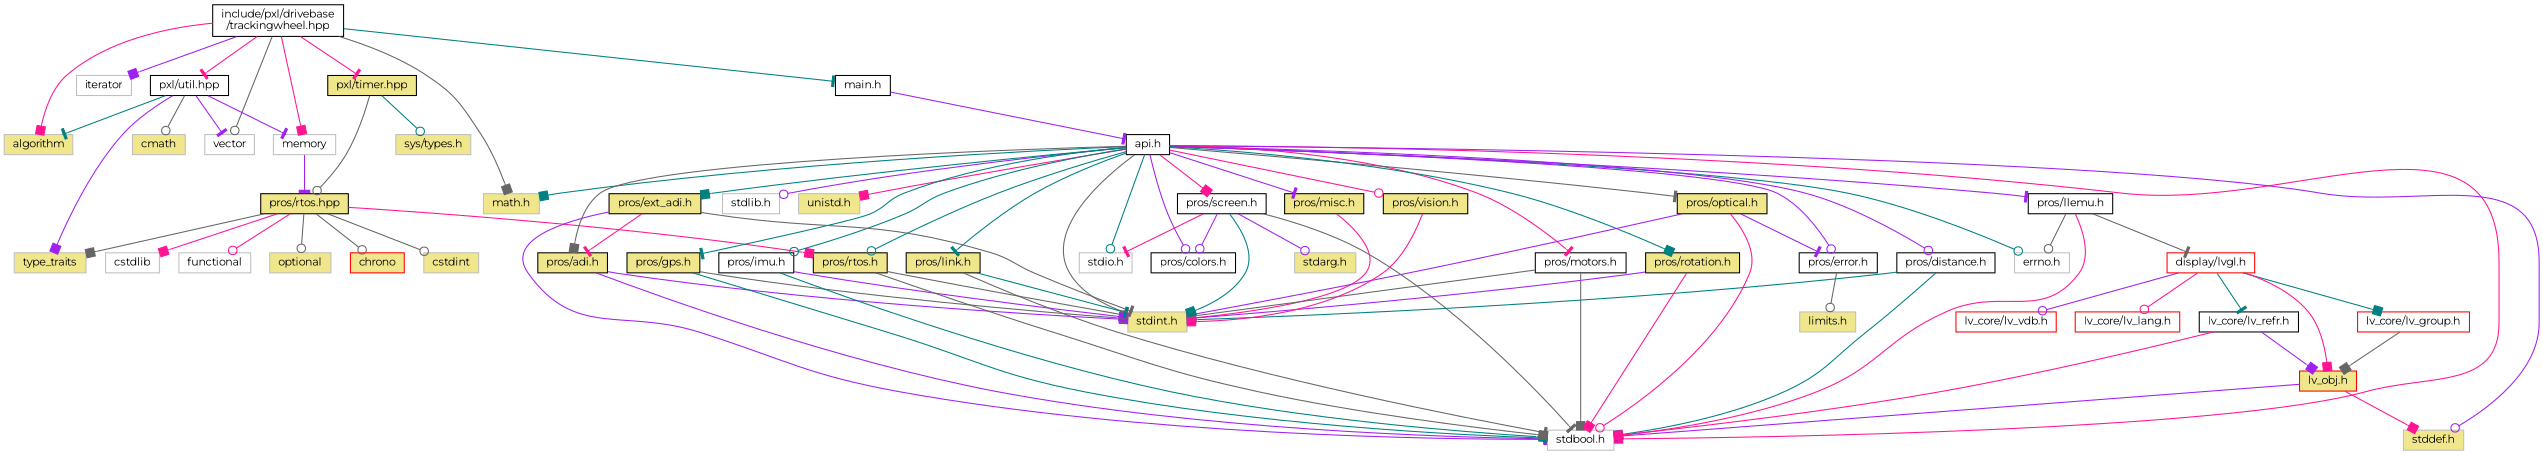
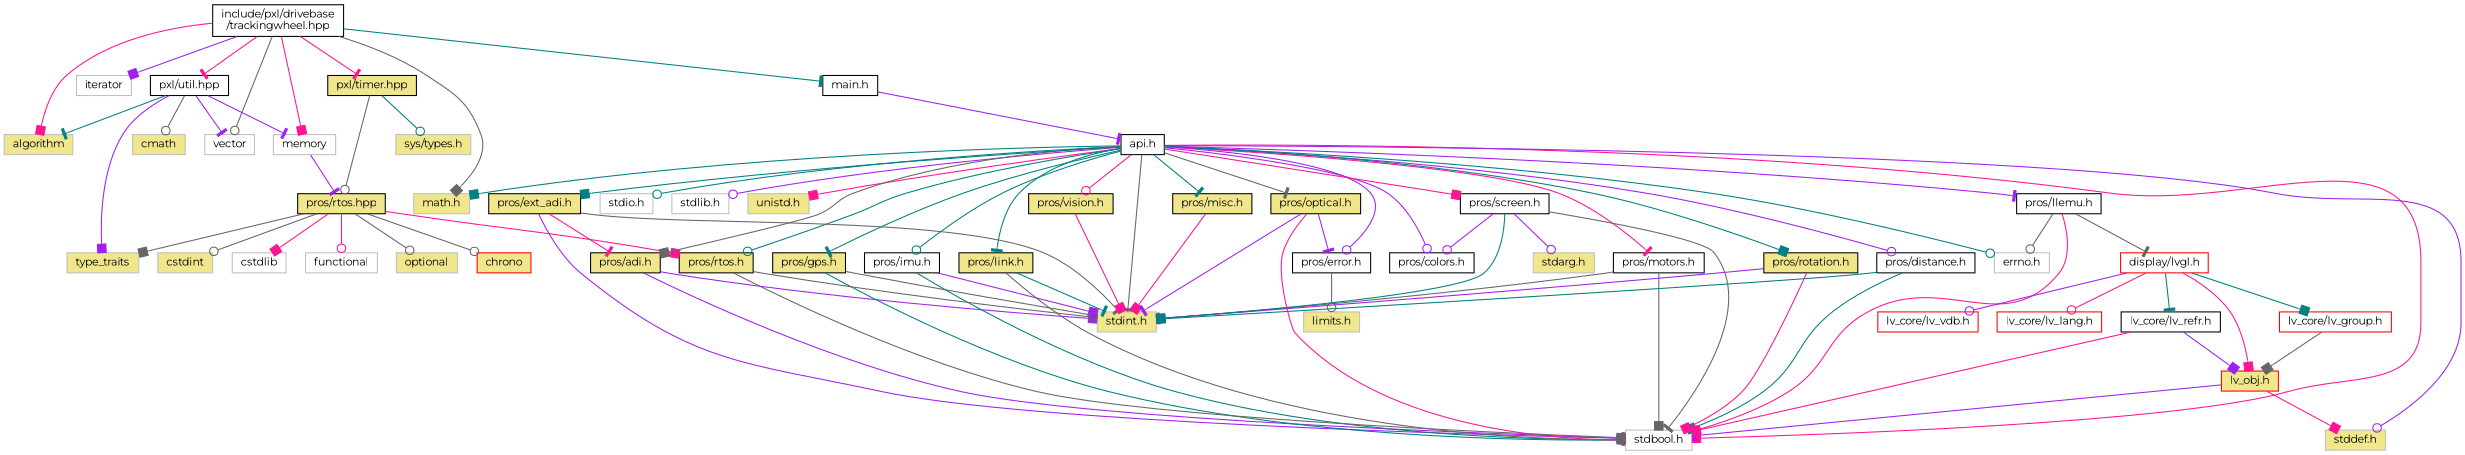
edge "api.h" -> "pros/misc.h": color purple -> teal
edge "pros/screen.h" -> "stdio.h": removed
